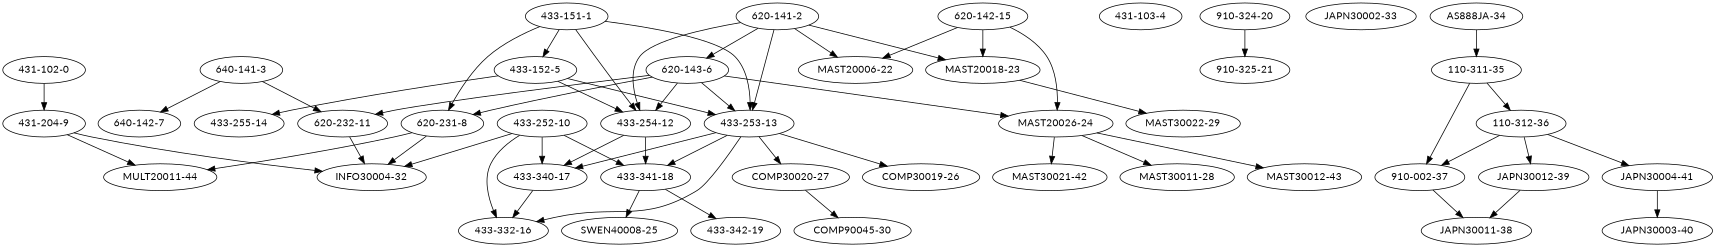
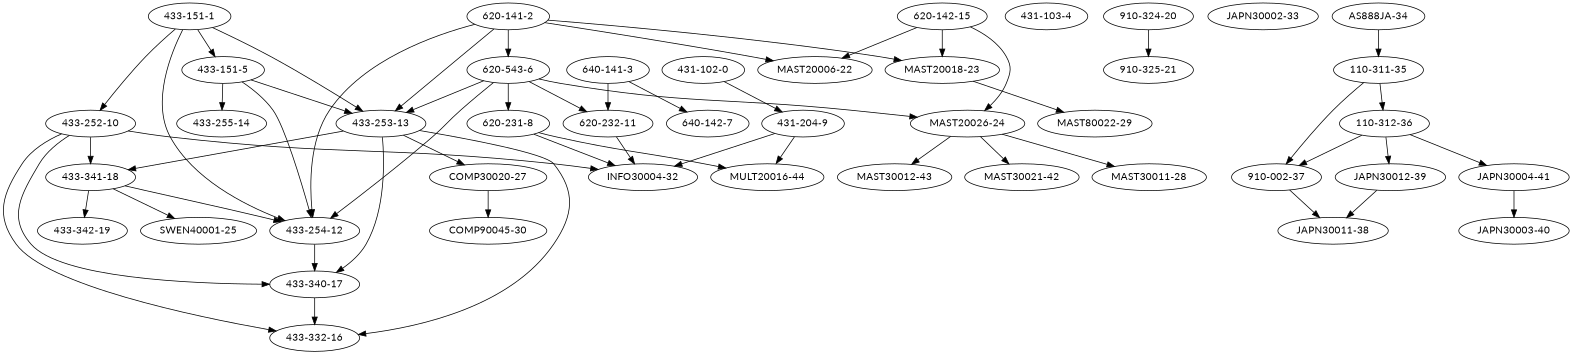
edge "433-151-1" -> "620-231-8": now "433-151-1" -> "433-252-10"
node "433-152-5": label "433-152-5" -> "433-151-5"
node "620-143-6": label "620-143-6" -> "620-543-6"
node "MAST30022-29": label "MAST30022-29" -> "MAST80022-29"
edge "433-254-12" -> "433-341-18": reversed
node "MULT20011-44": label "MULT20011-44" -> "MULT20016-44"
node "COMP30019-26": removed
node "SWEN40008-25": label "SWEN40008-25" -> "SWEN40001-25"
